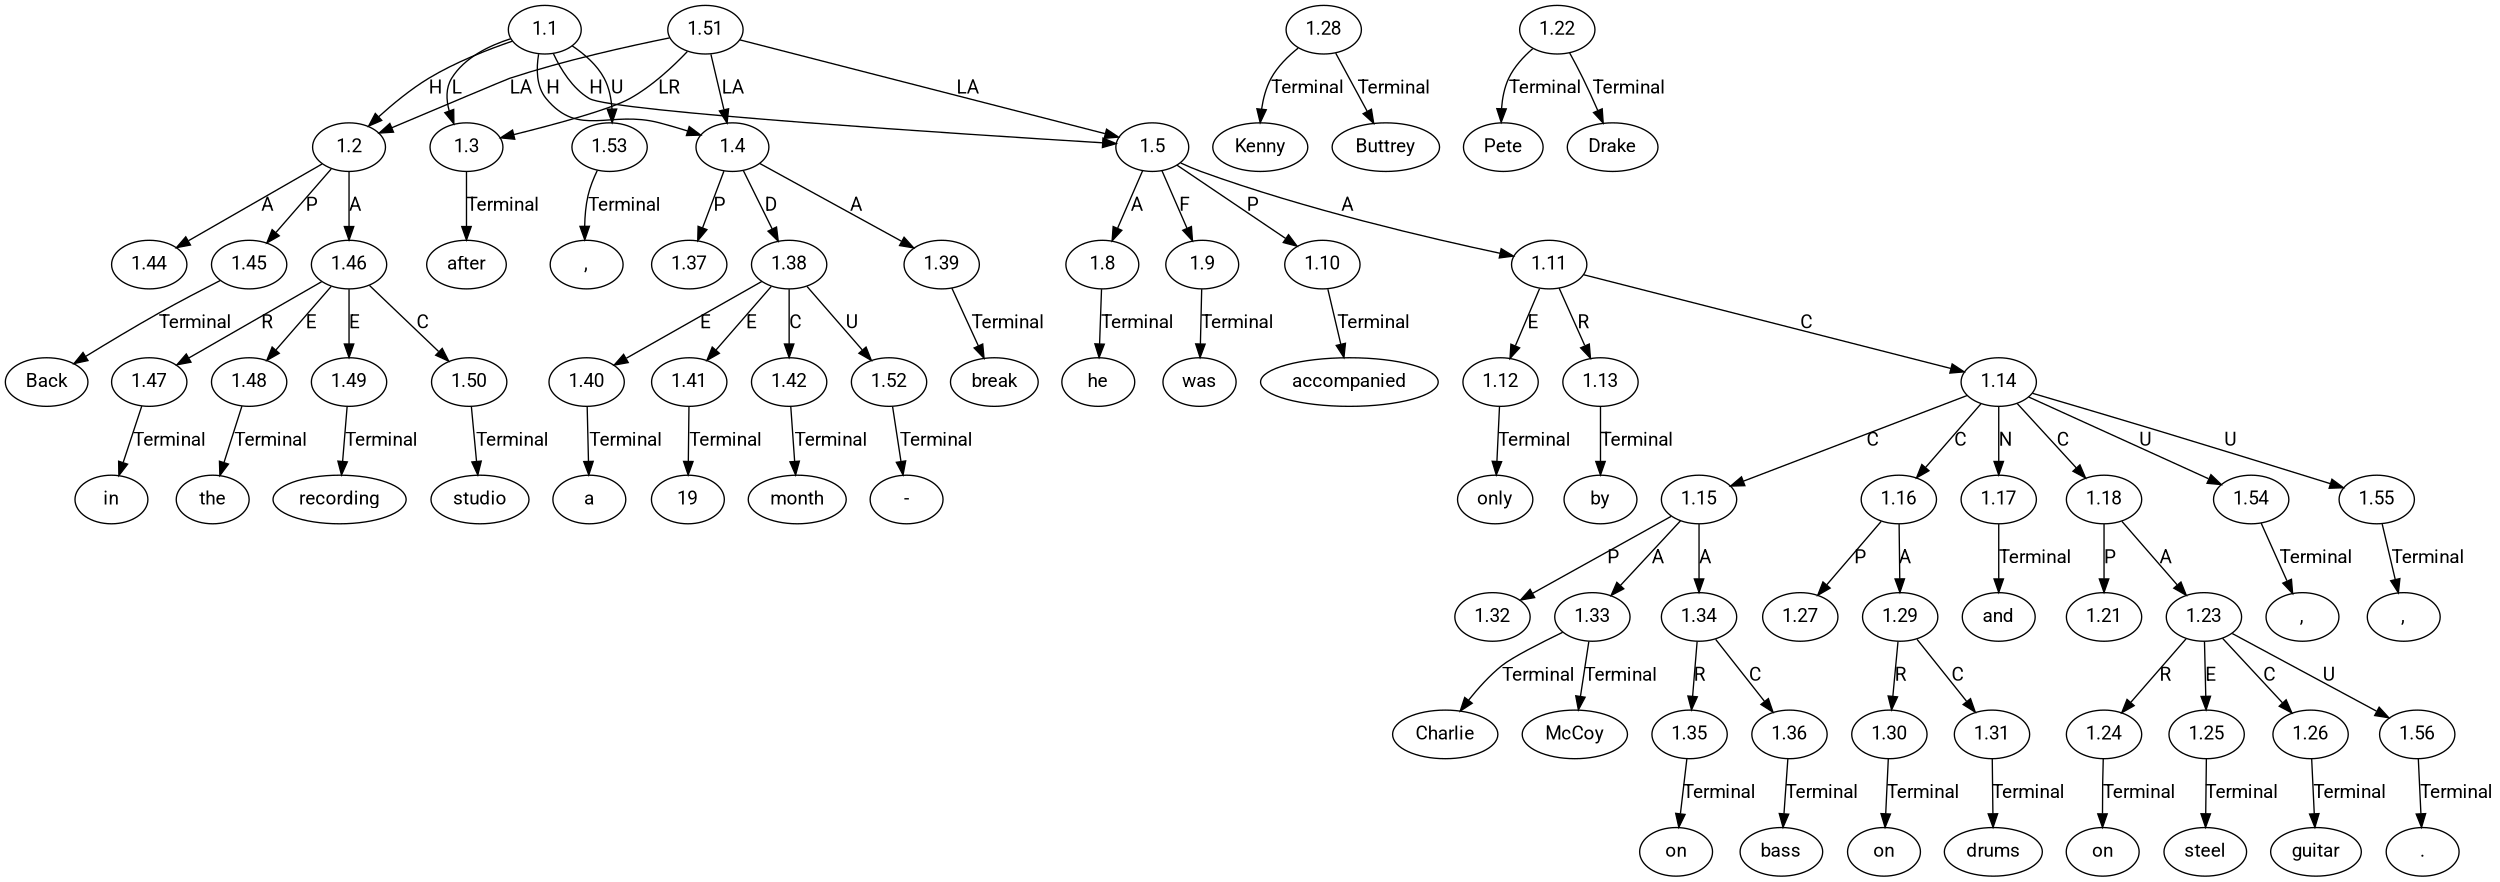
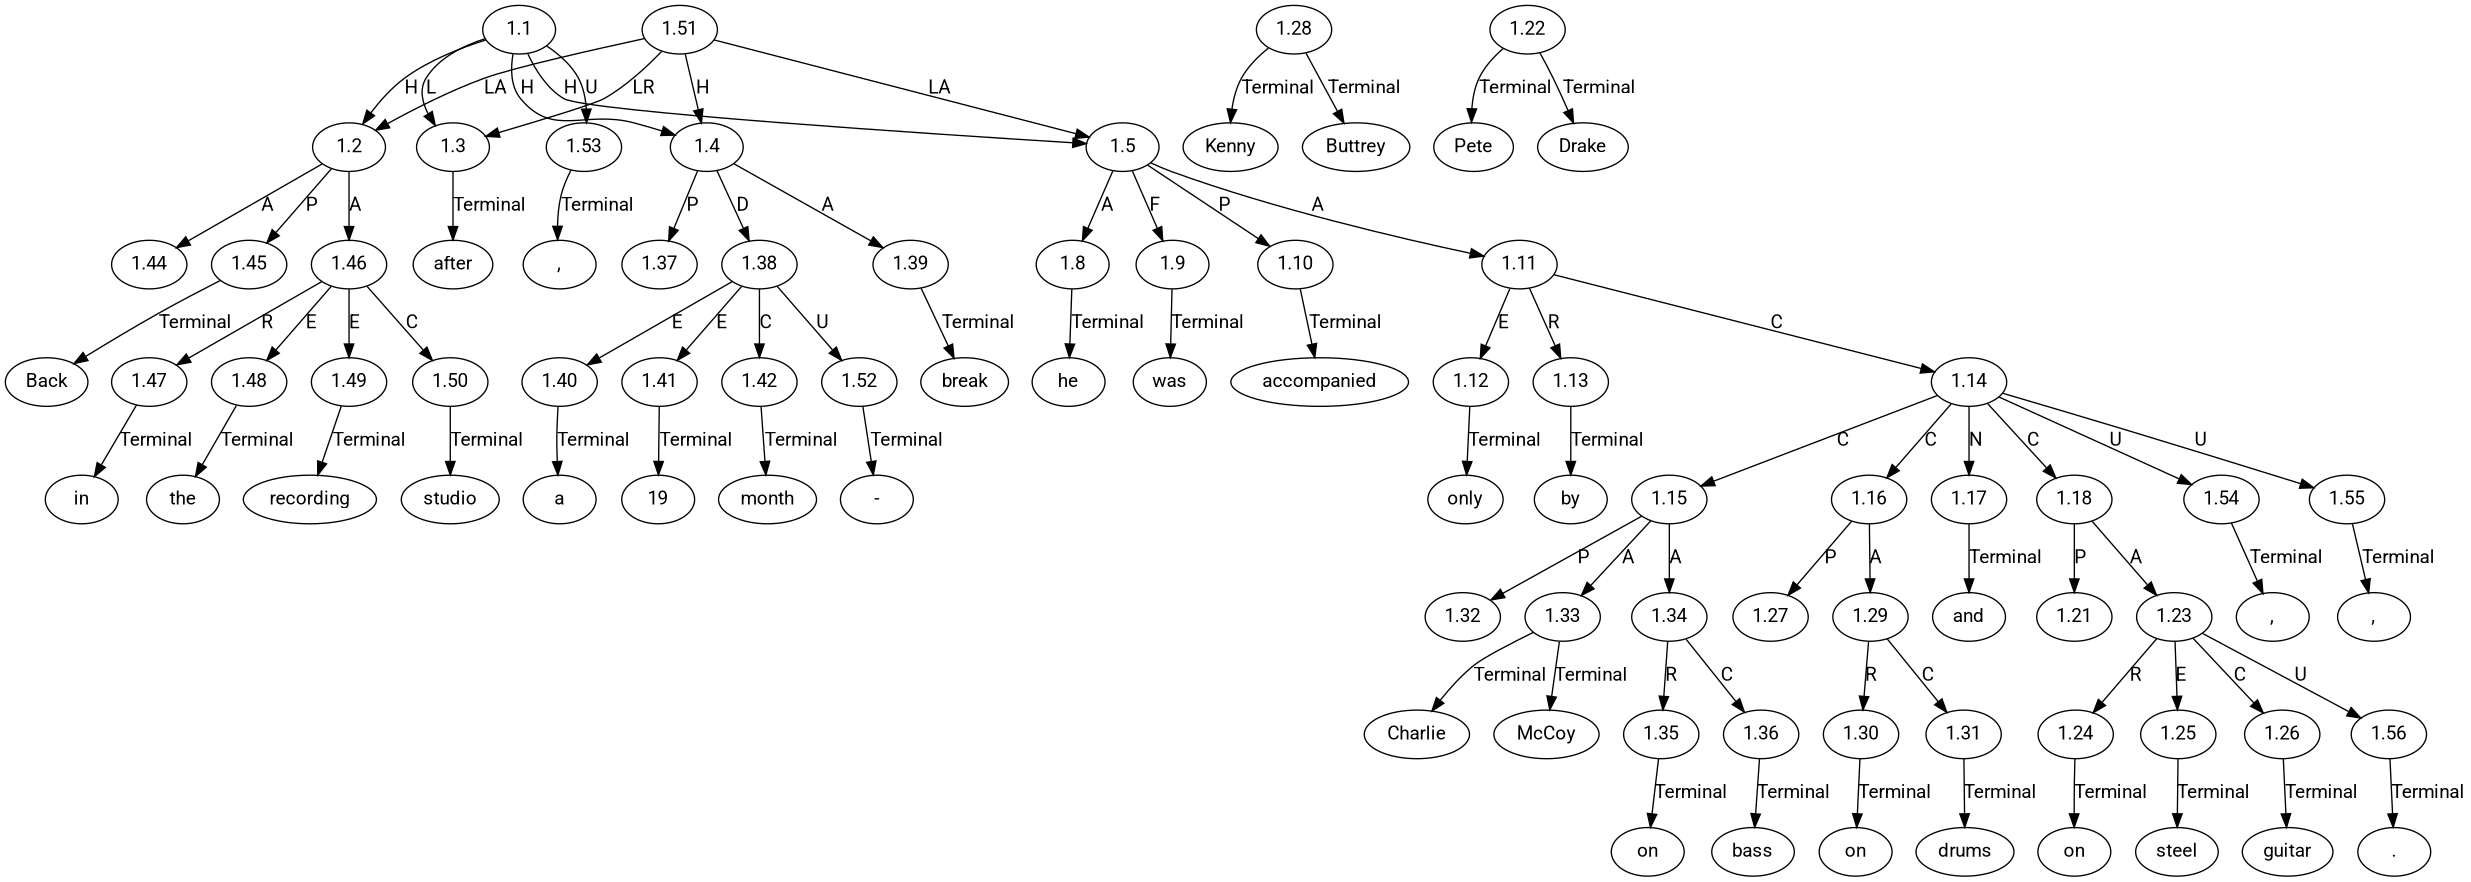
edge "1.51" -> "1.4": label "LA" -> "H"
